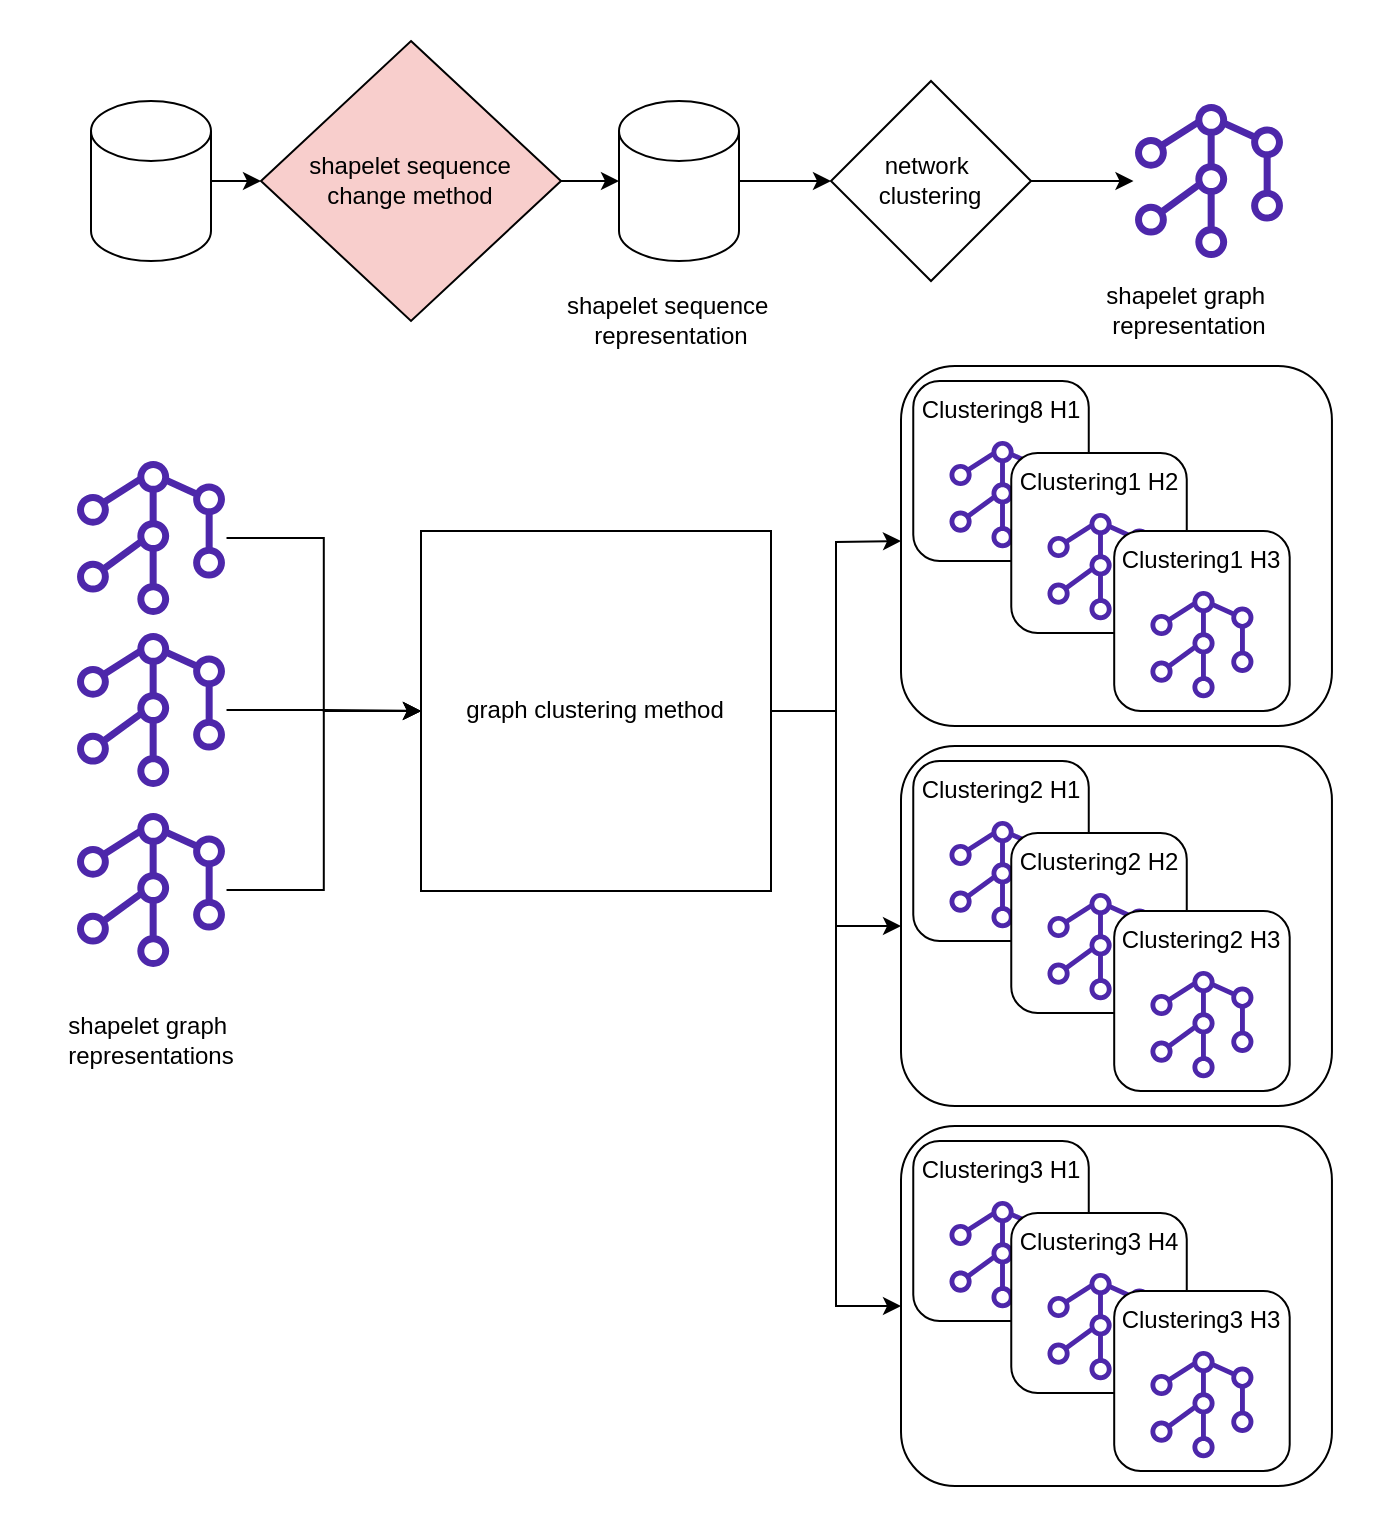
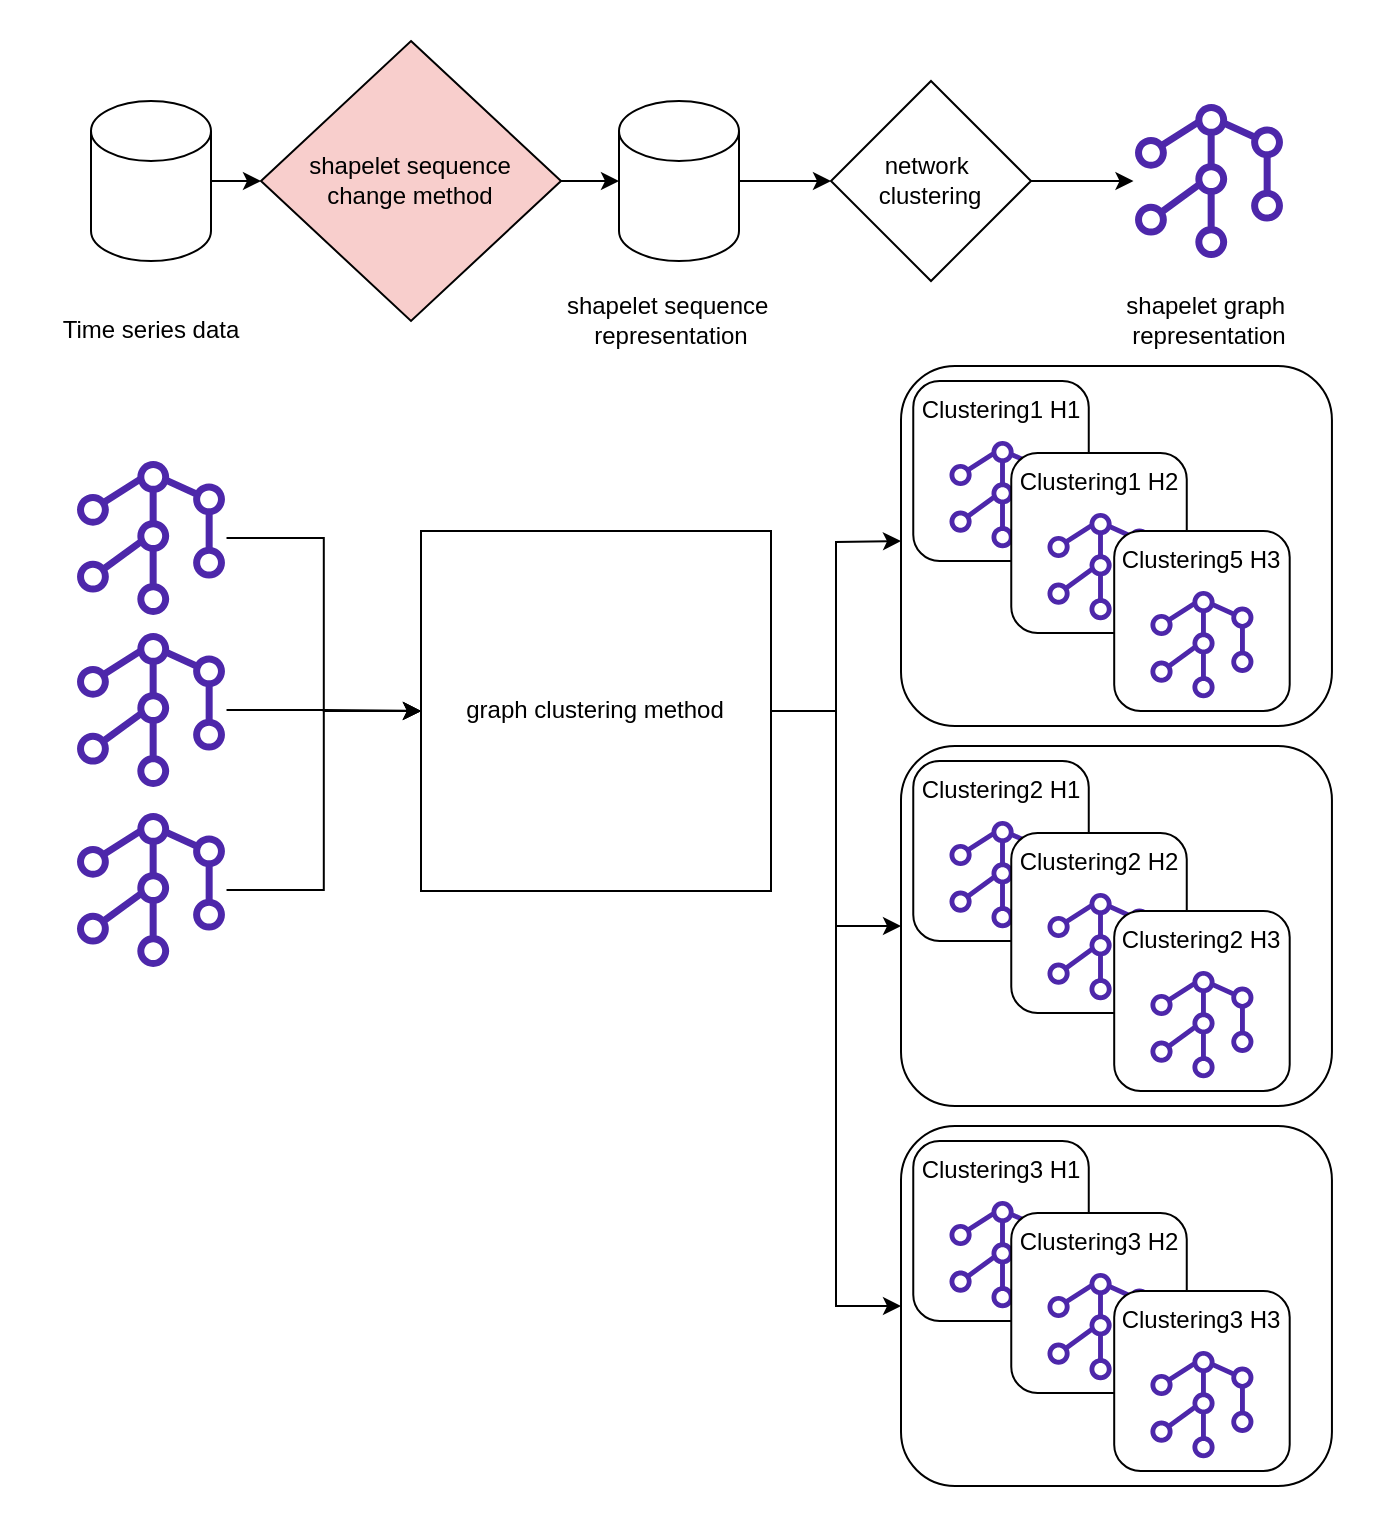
node "shapelet graph representation": moved (1189, 311) -> (1209, 321)
node "Time series data": added
node "Clustering8 H1": label "Clustering8 H1" -> "Clustering1 H1"
node "Clustering1 H3": label "Clustering1 H3" -> "Clustering5 H3"
node "shapelet graph representations": removed
node "Clustering3 H4": label "Clustering3 H4" -> "Clustering3 H2"
